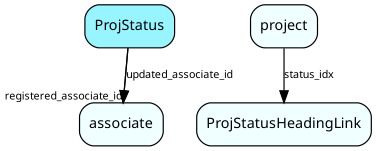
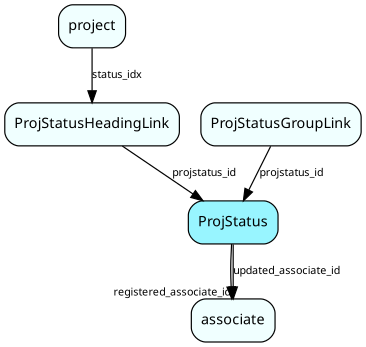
node "ProjStatusGroupLink": added
edge "ProjStatusHeadingLink" -> "ProjStatus": added, label "projstatus_id"
